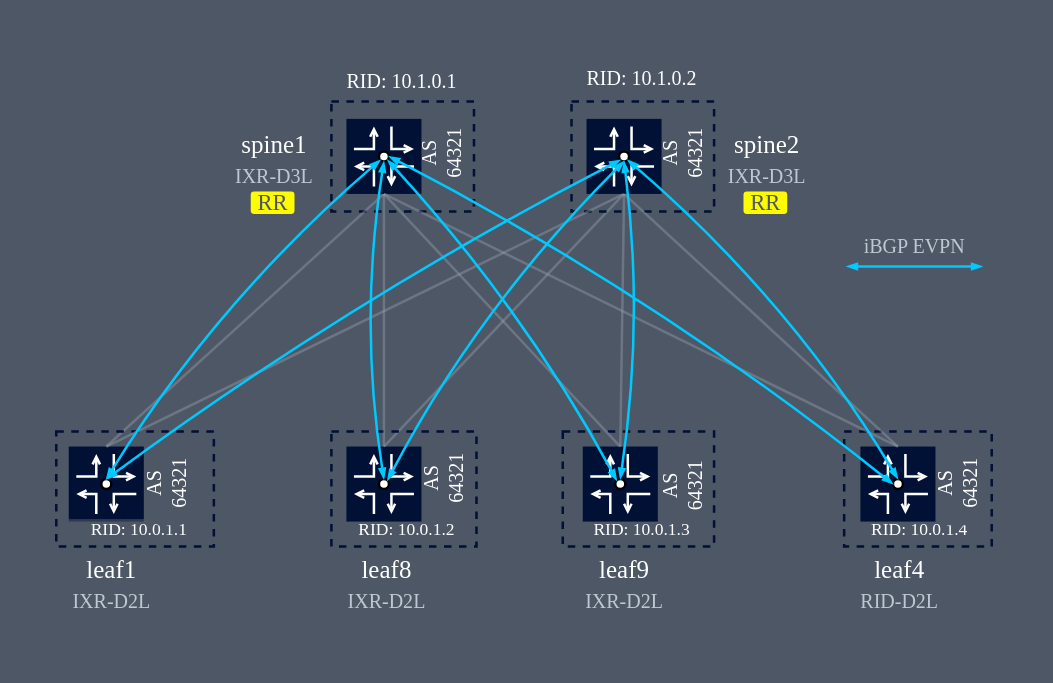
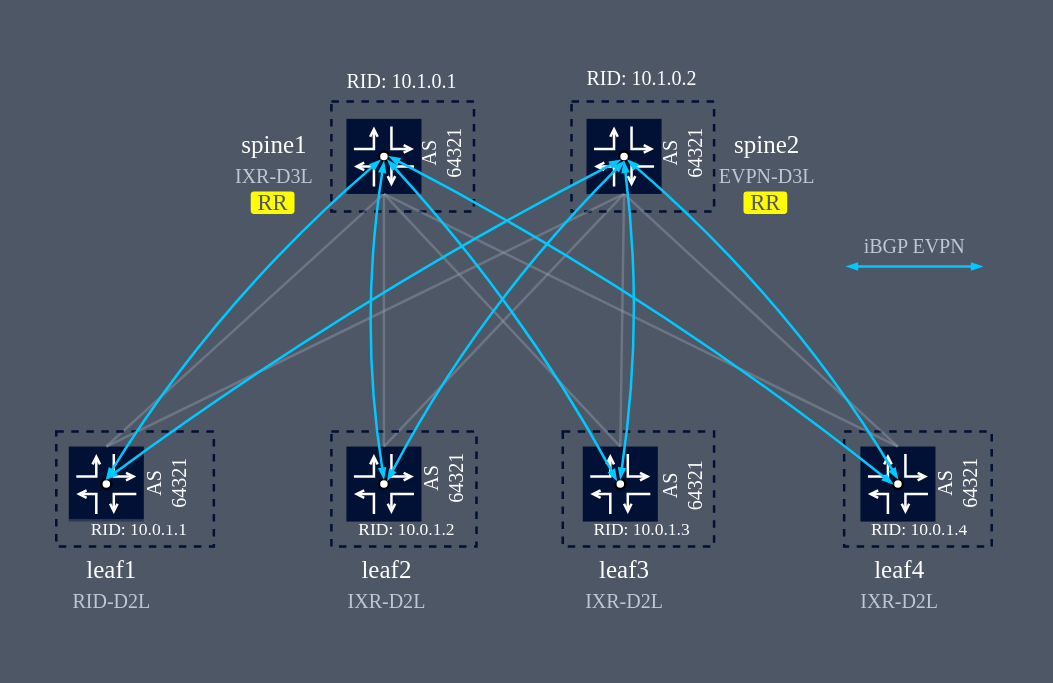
node "spine2 IXR-D3L": label "spine2 IXR-D3L" -> "spine2 EVPN-D3L"
node "leaf1 IXR-D2L": label "leaf1 IXR-D2L" -> "leaf1 RID-D2L"
node "leaf8 IXR-D2L": label "leaf8 IXR-D2L" -> "leaf2 IXR-D2L"
node "leaf9 IXR-D2L": label "leaf9 IXR-D2L" -> "leaf3 IXR-D2L"
node "leaf4 RID-D2L": label "leaf4 RID-D2L" -> "leaf4 IXR-D2L"
